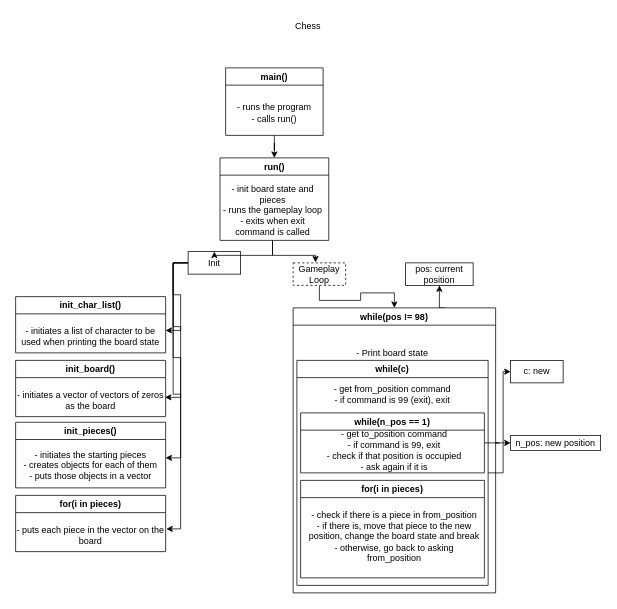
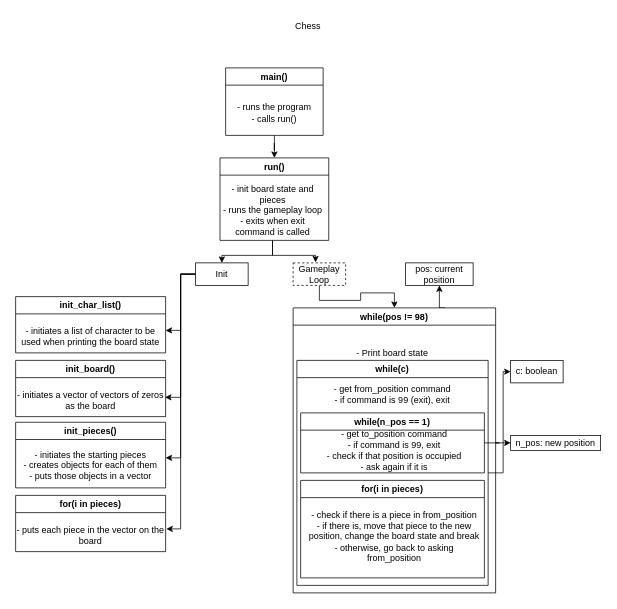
node "Init": moved (214, 263) -> (222, 274)
node "c: new": label "c: new" -> "c: boolean"
